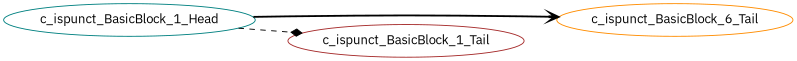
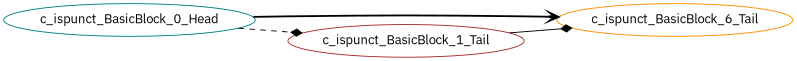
node "c_ispunct_BasicBlock_1_Head": label "c_ispunct_BasicBlock_1_Head" -> "c_ispunct_BasicBlock_0_Head"
edge "c_ispunct_BasicBlock_1_Tail" -> "c_ispunct_BasicBlock_6_Tail": added
